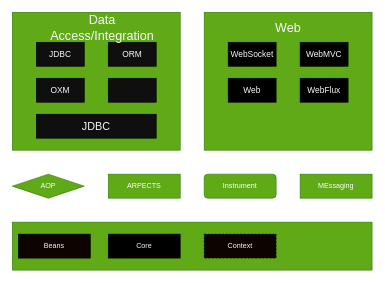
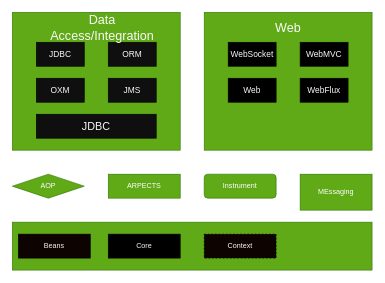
node "JMS": added
node "MEssaging": size 72x24 -> 72x36
